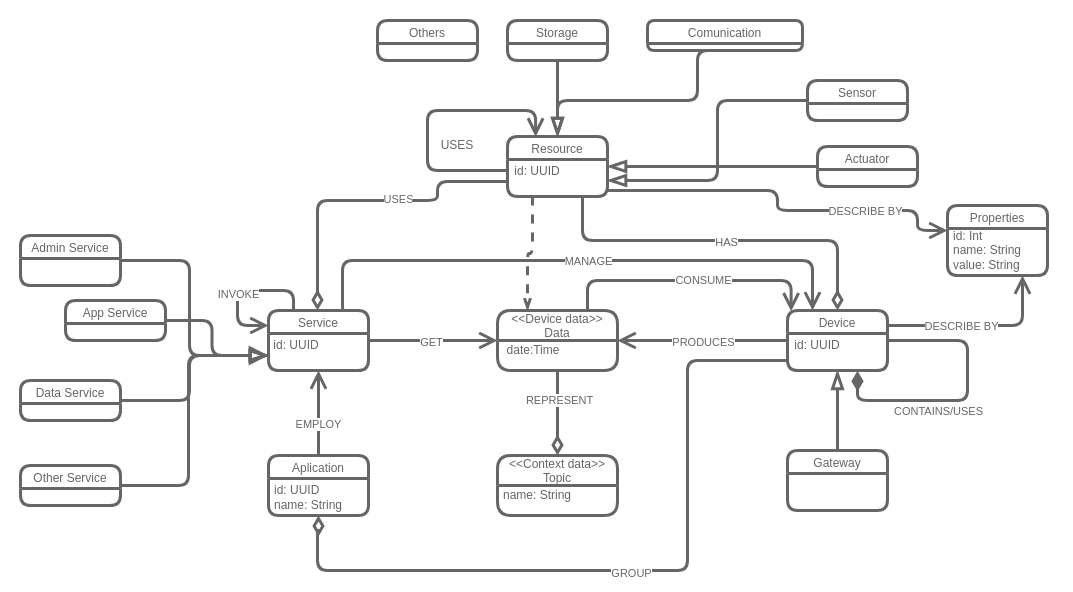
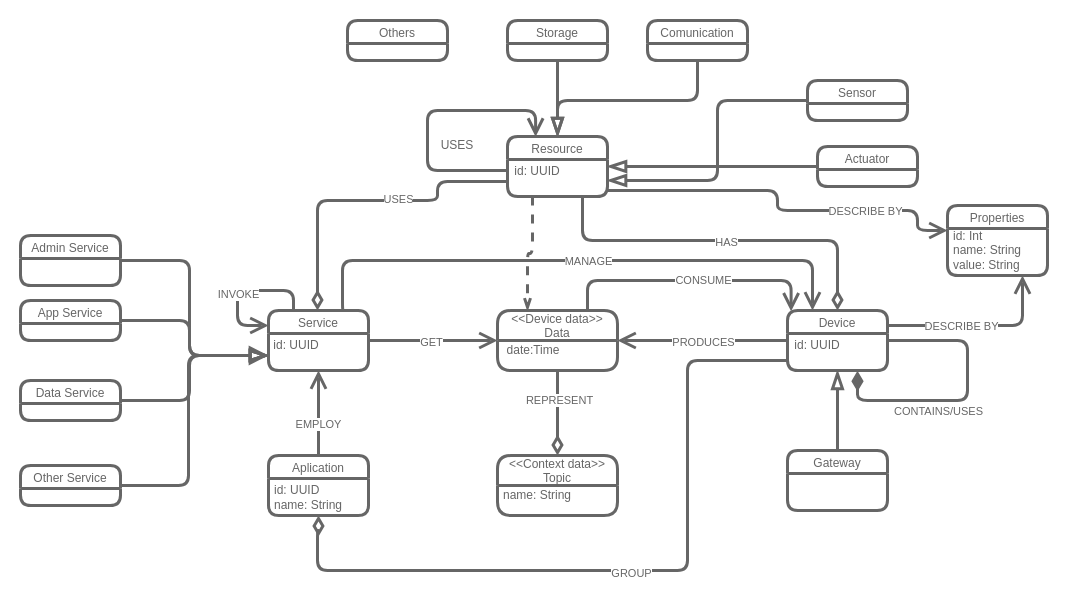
node "Comunication": size 155x30 -> 100x40
node "Others": moved (428, 41) -> (398, 41)
node "App Service": moved (116, 321) -> (71, 321)
